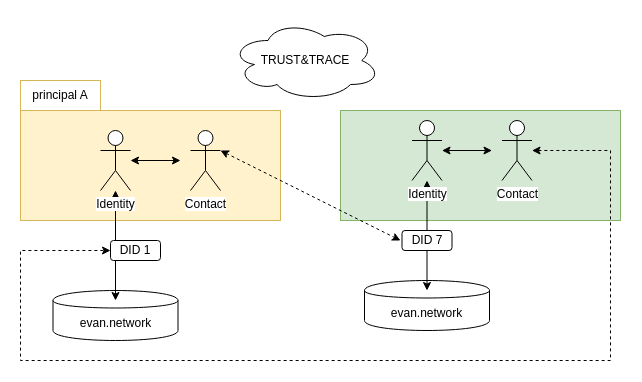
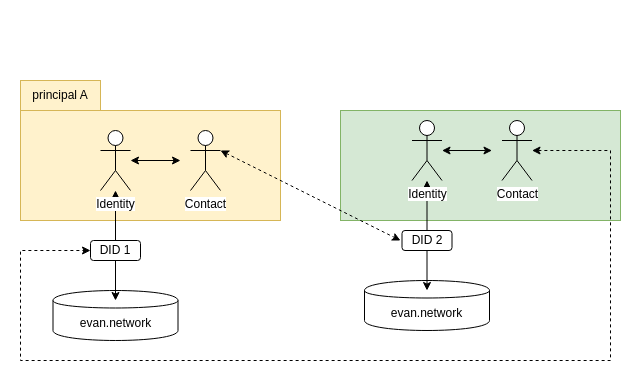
node "TRUST&TRACE": removed
node "principal A": fillcolor #ffffff -> #fff2cc
node "DID 7": label "DID 7" -> "DID 2"
node "DID 1": moved (136, 251) -> (116, 251)
